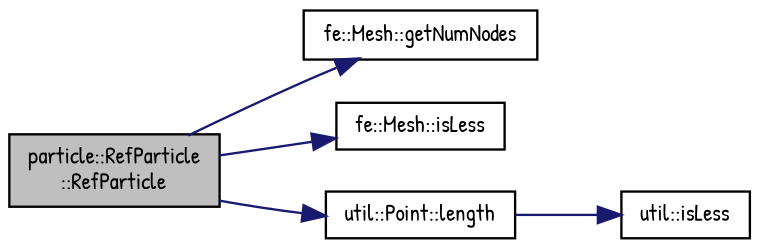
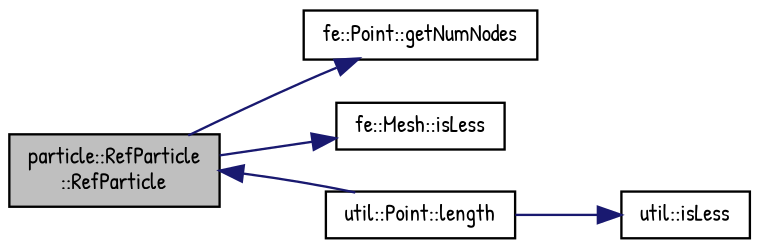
node "fe::Mesh::getNumNodes": label "fe::Mesh::getNumNodes" -> "fe::Point::getNumNodes"
edge "particle::RefParticle ::RefParticle" -> "util::Point::length": reversed
